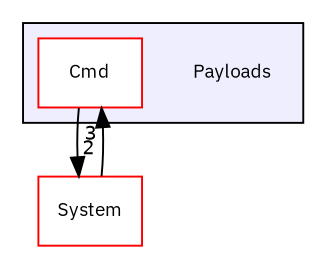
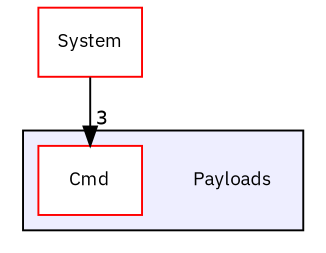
edge "Cmd" -> "System": removed
